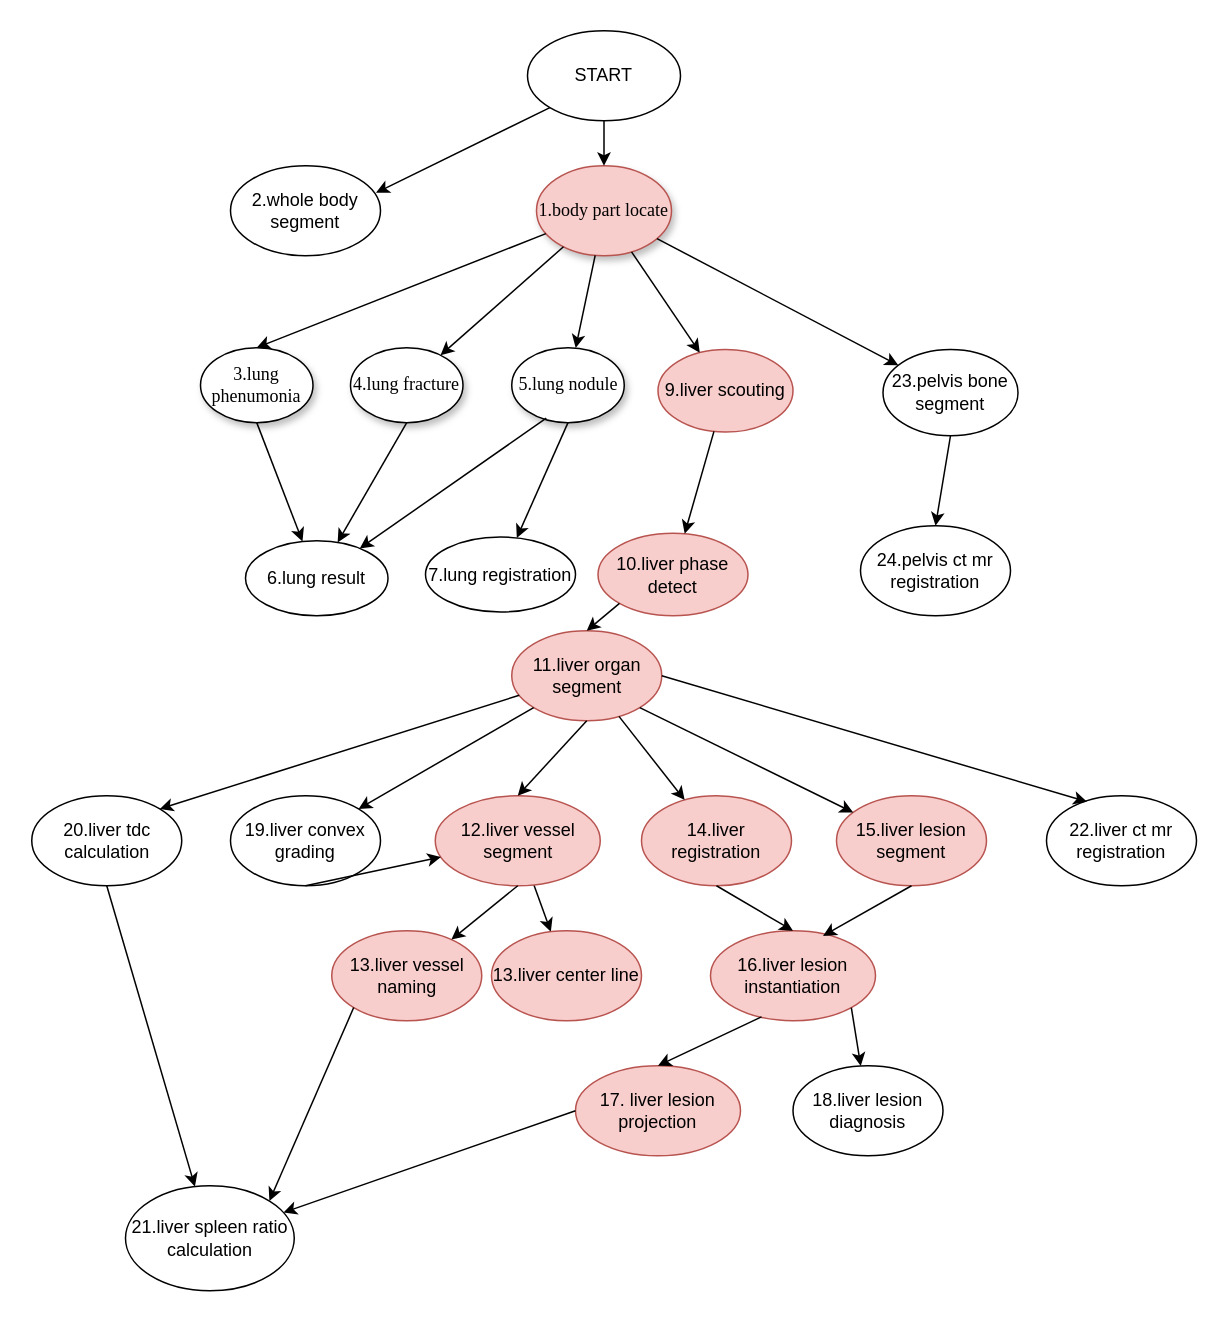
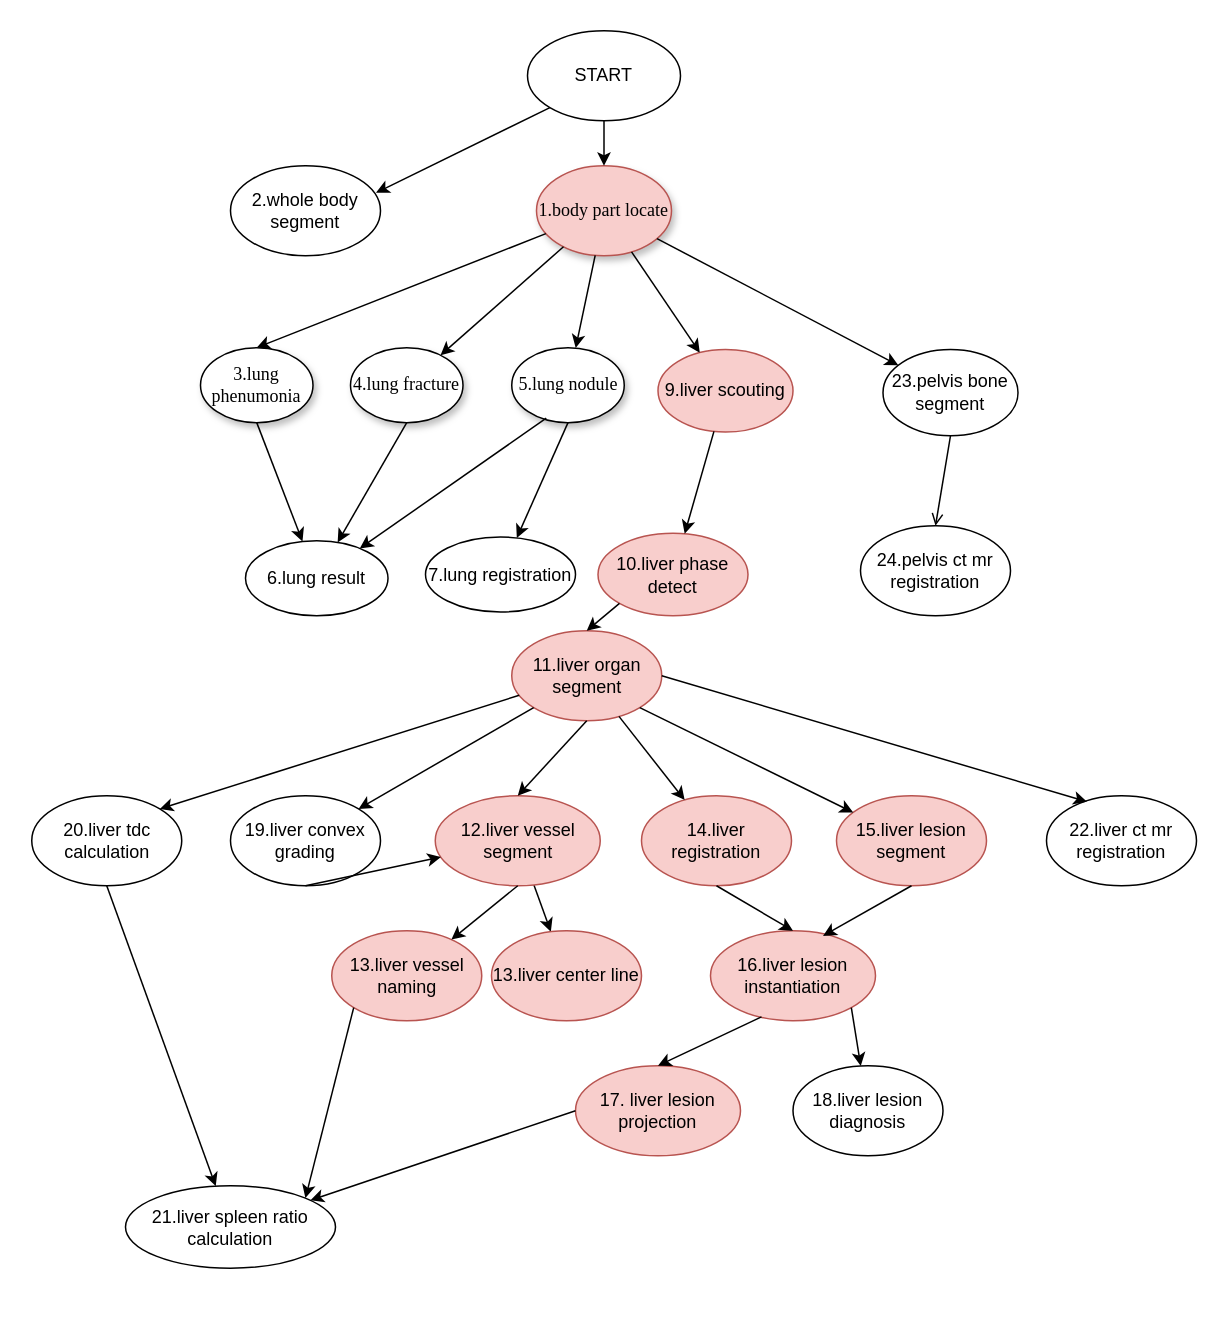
edge "23.pelvis bone segment" -> "24.pelvis ct mr registration": arrowhead classic -> open
node "21.liver spleen ratio calculation": size 169x105 -> 210x83
